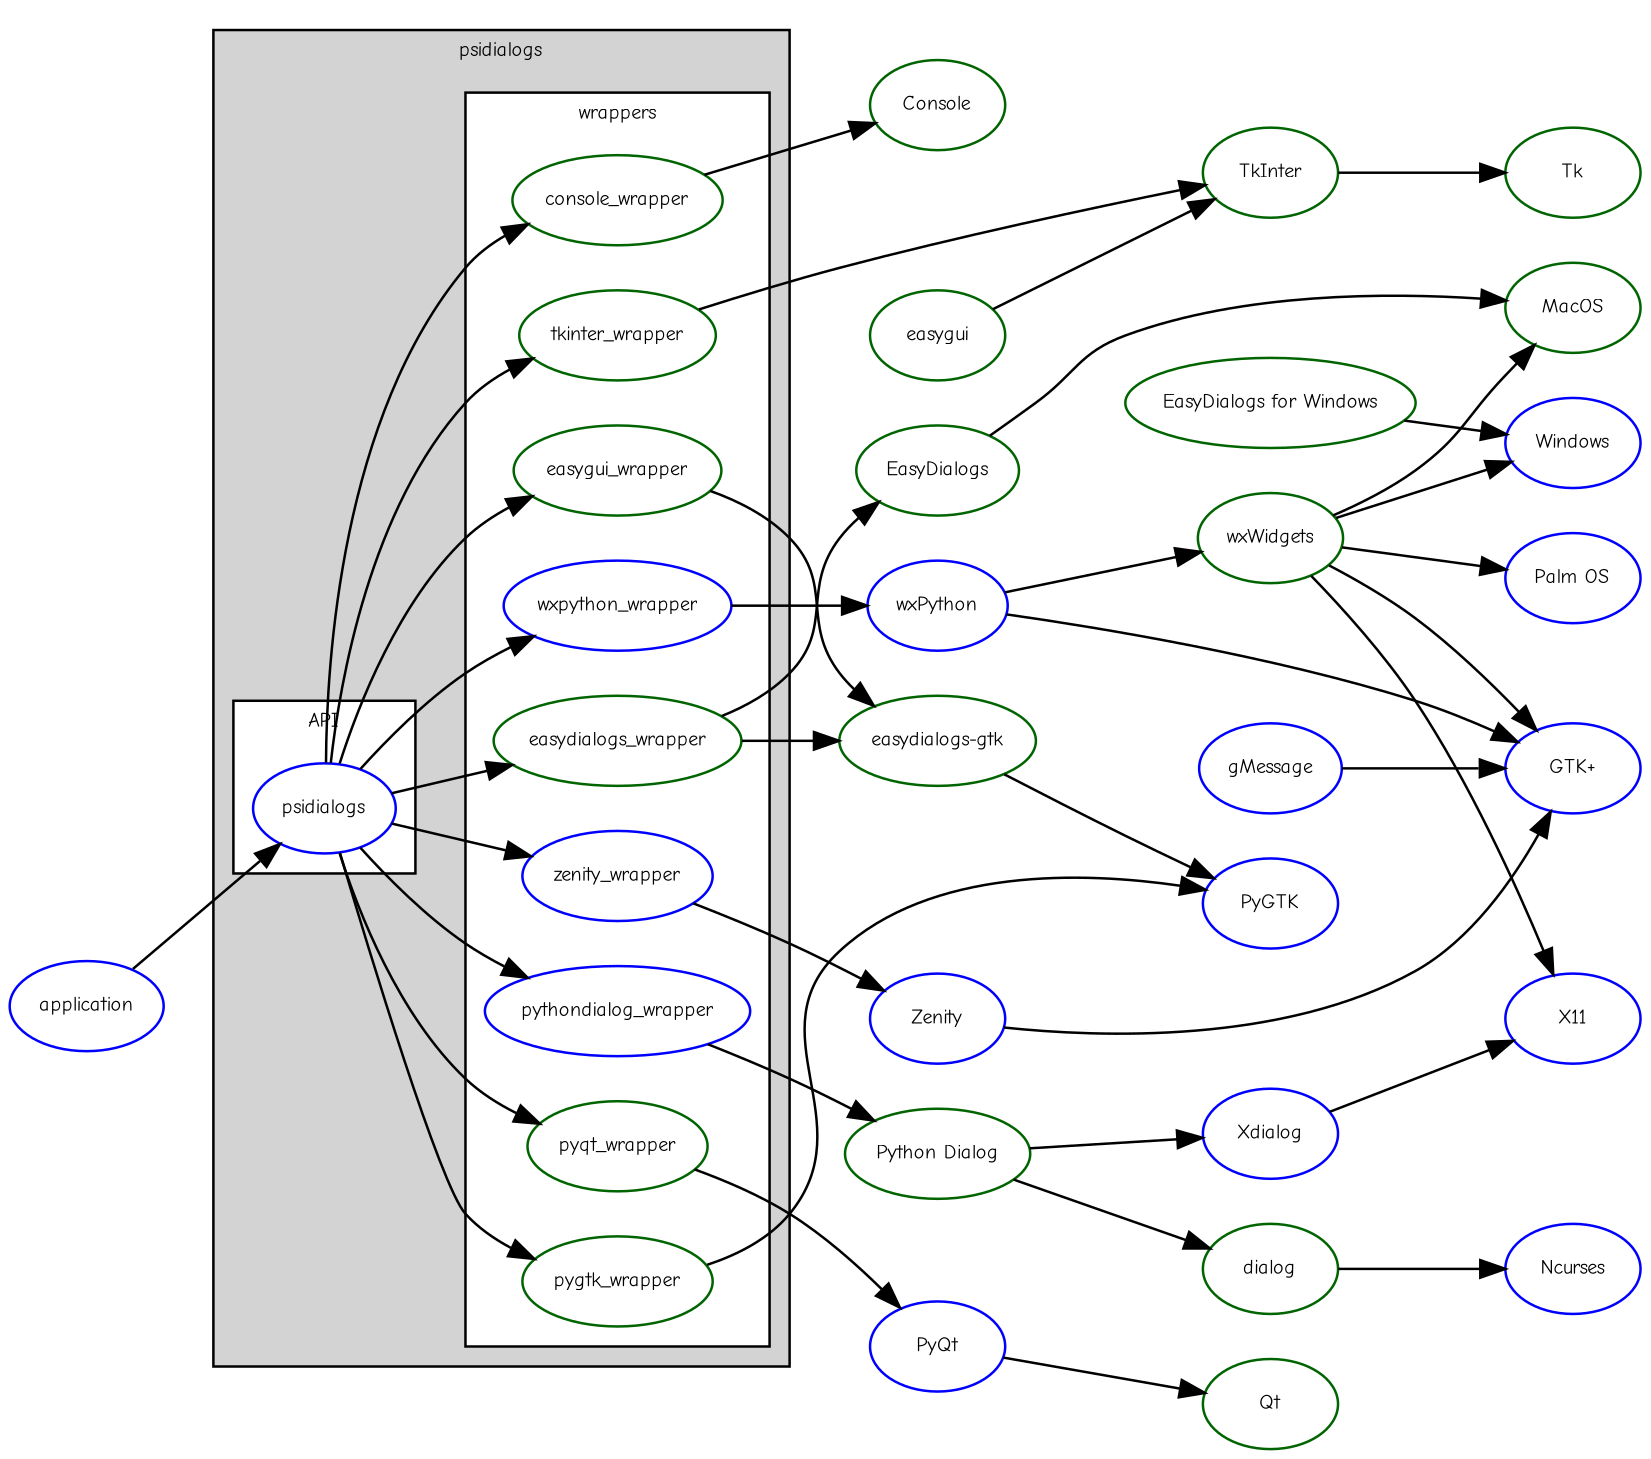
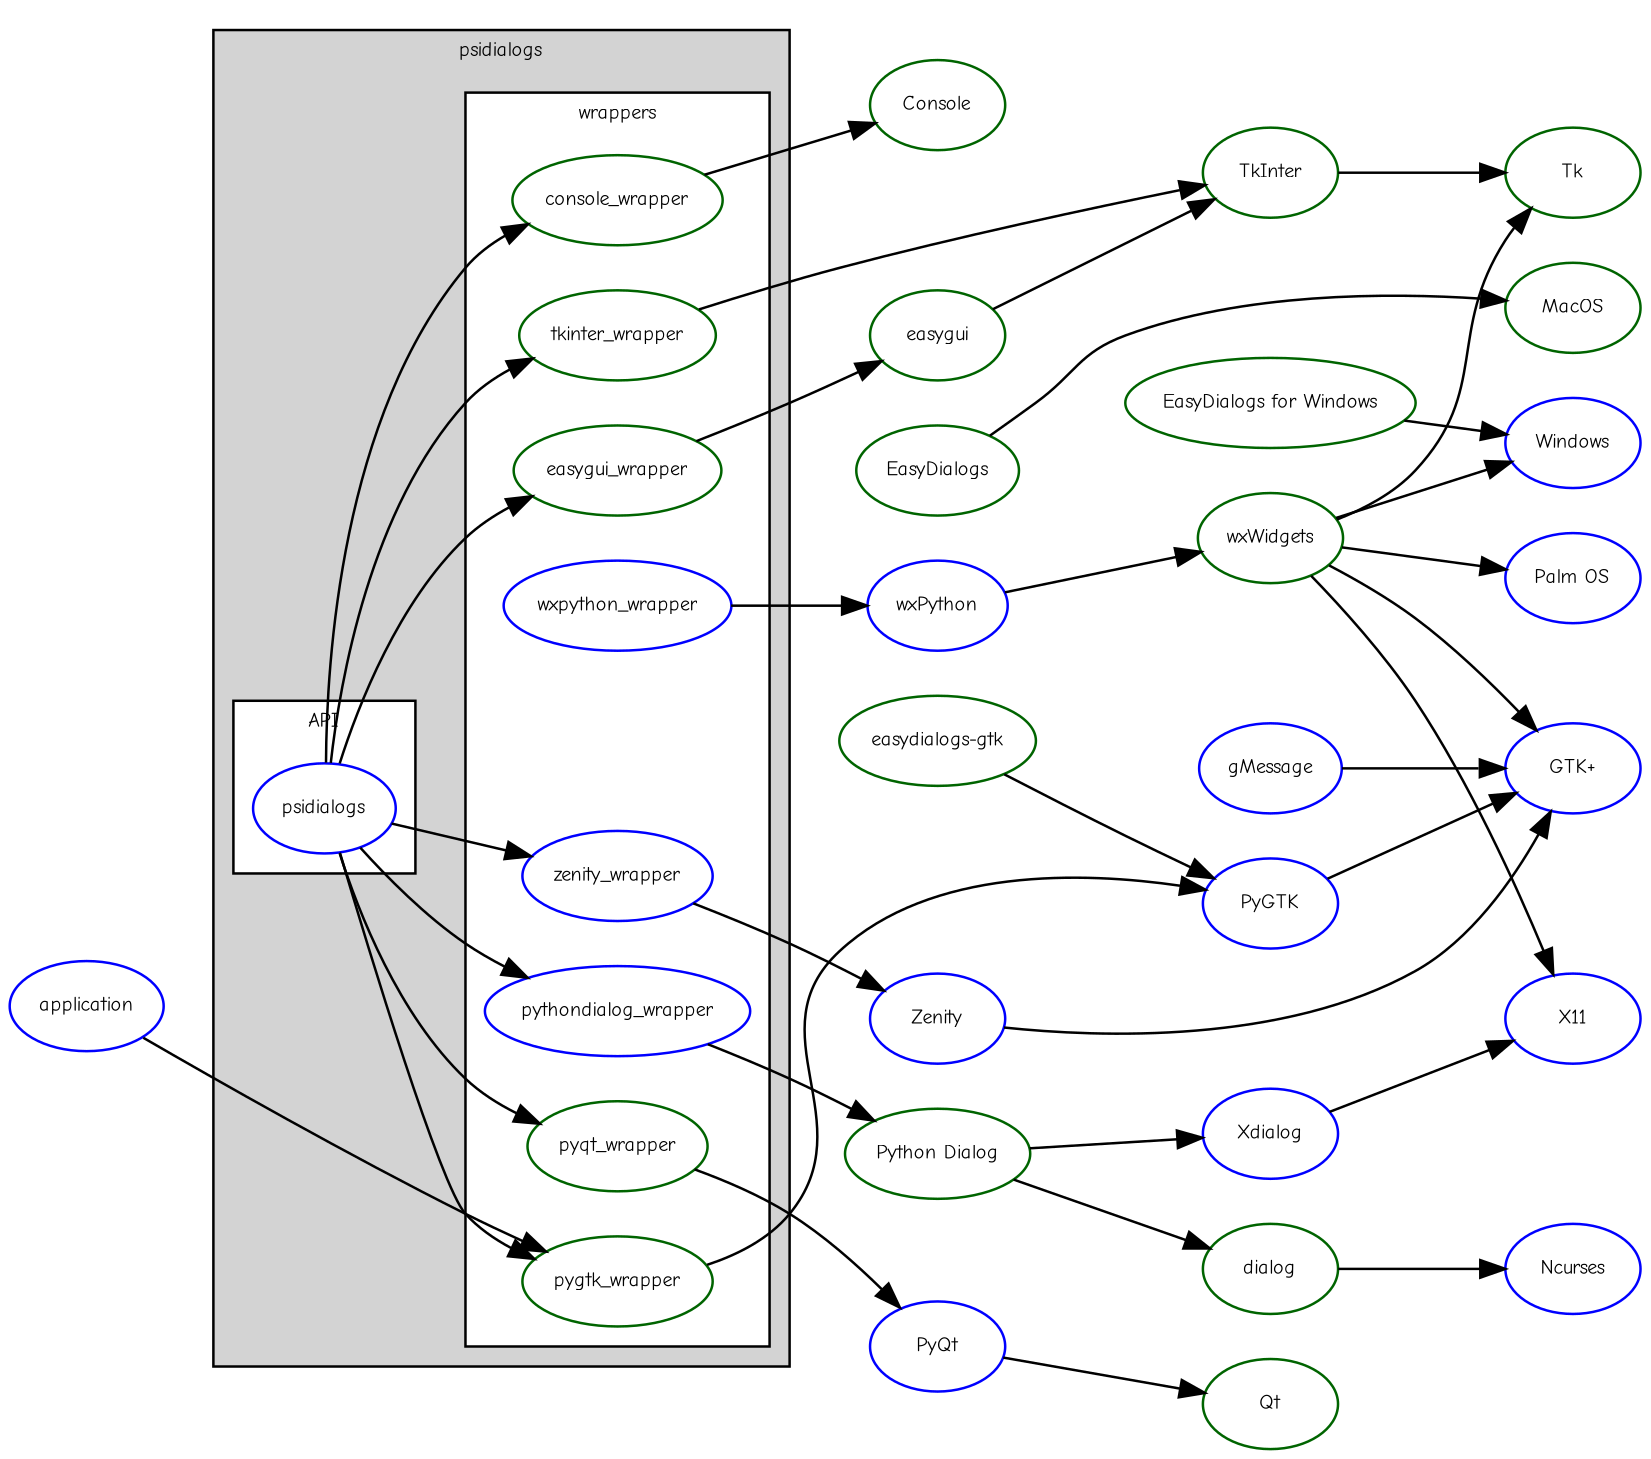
edge "wxWidgets" -> "MacOS": now "wxWidgets" -> "Tk"
edge "easygui_wrapper" -> "easydialogs-gtk": now "easygui_wrapper" -> "easygui"
edge "wxPython" -> "GTK+": now "PyGTK" -> "GTK+"
edge "psidialogs" -> "wxpython_wrapper": removed
node "easydialogs_wrapper": removed
edge "application" -> "psidialogs": now "application" -> "pygtk_wrapper"
